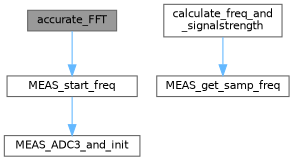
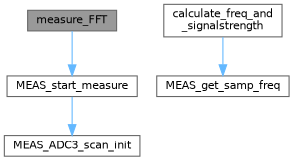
node "accurate_FFT": label "accurate_FFT" -> "measure_FFT"
node "MEAS_start_freq": label "MEAS_start_freq" -> "MEAS_start_measure"
node "MEAS_ADC3_and_init": label "MEAS_ADC3_and_init" -> "MEAS_ADC3_scan_init"
